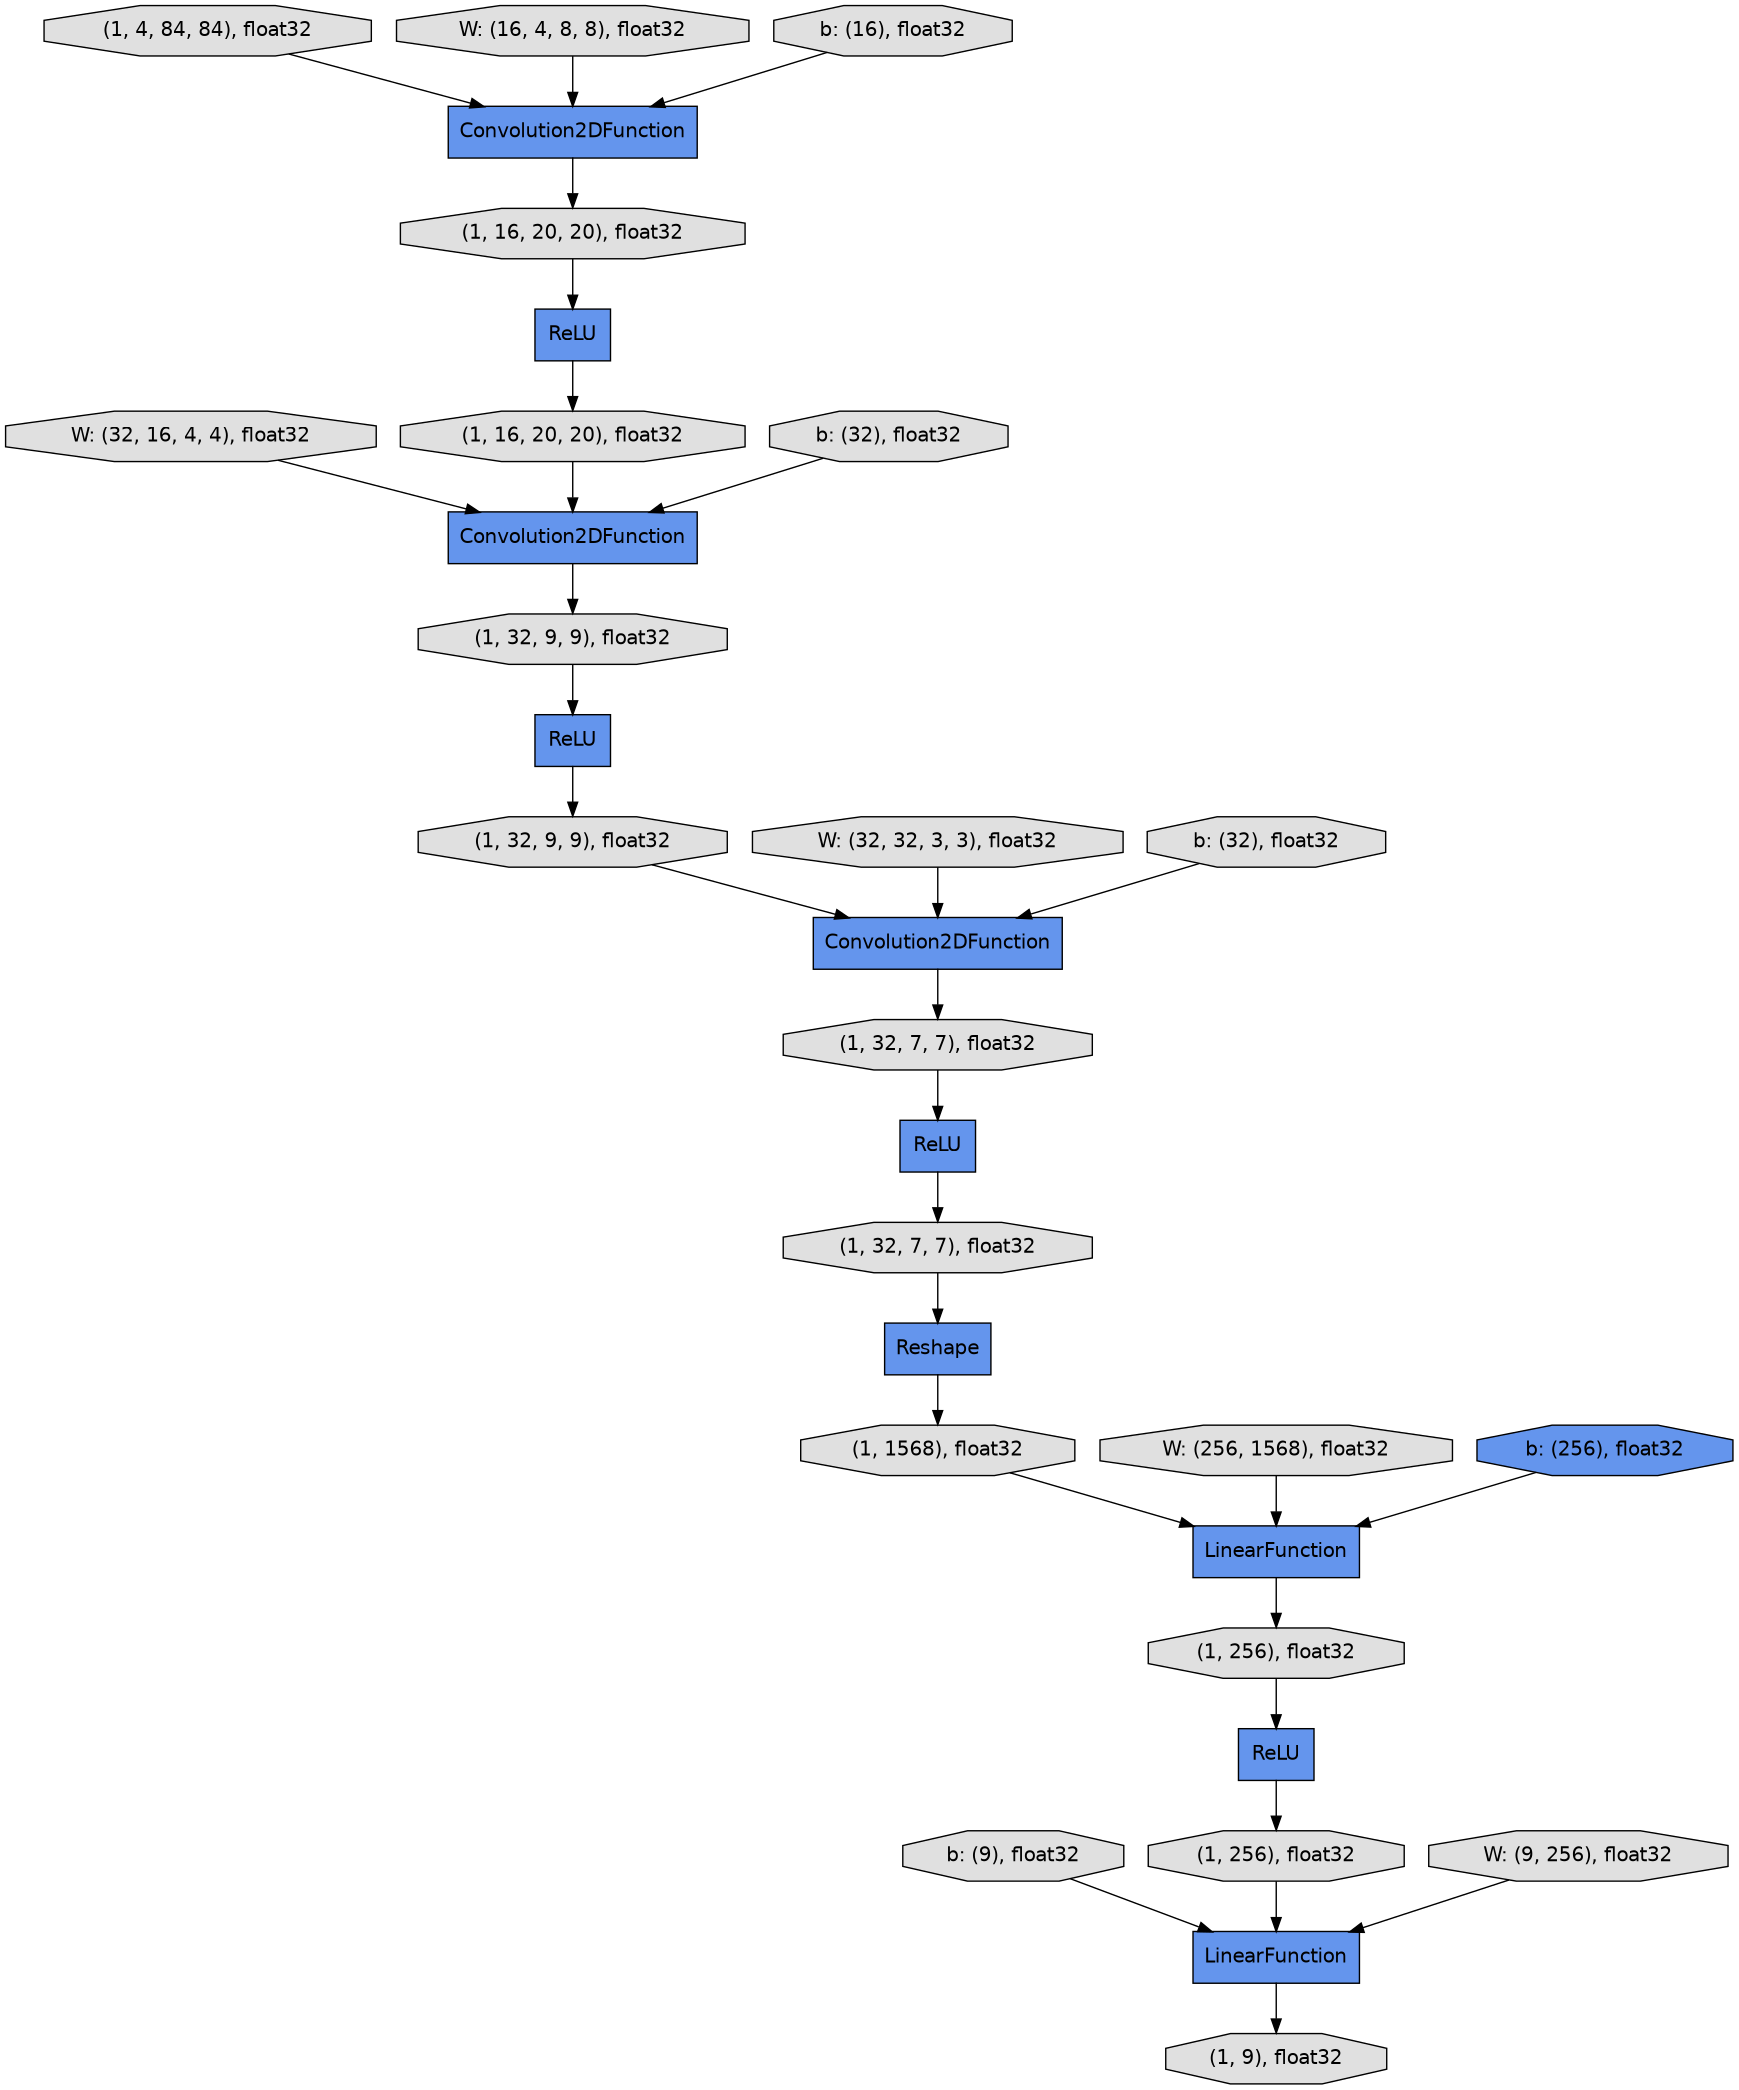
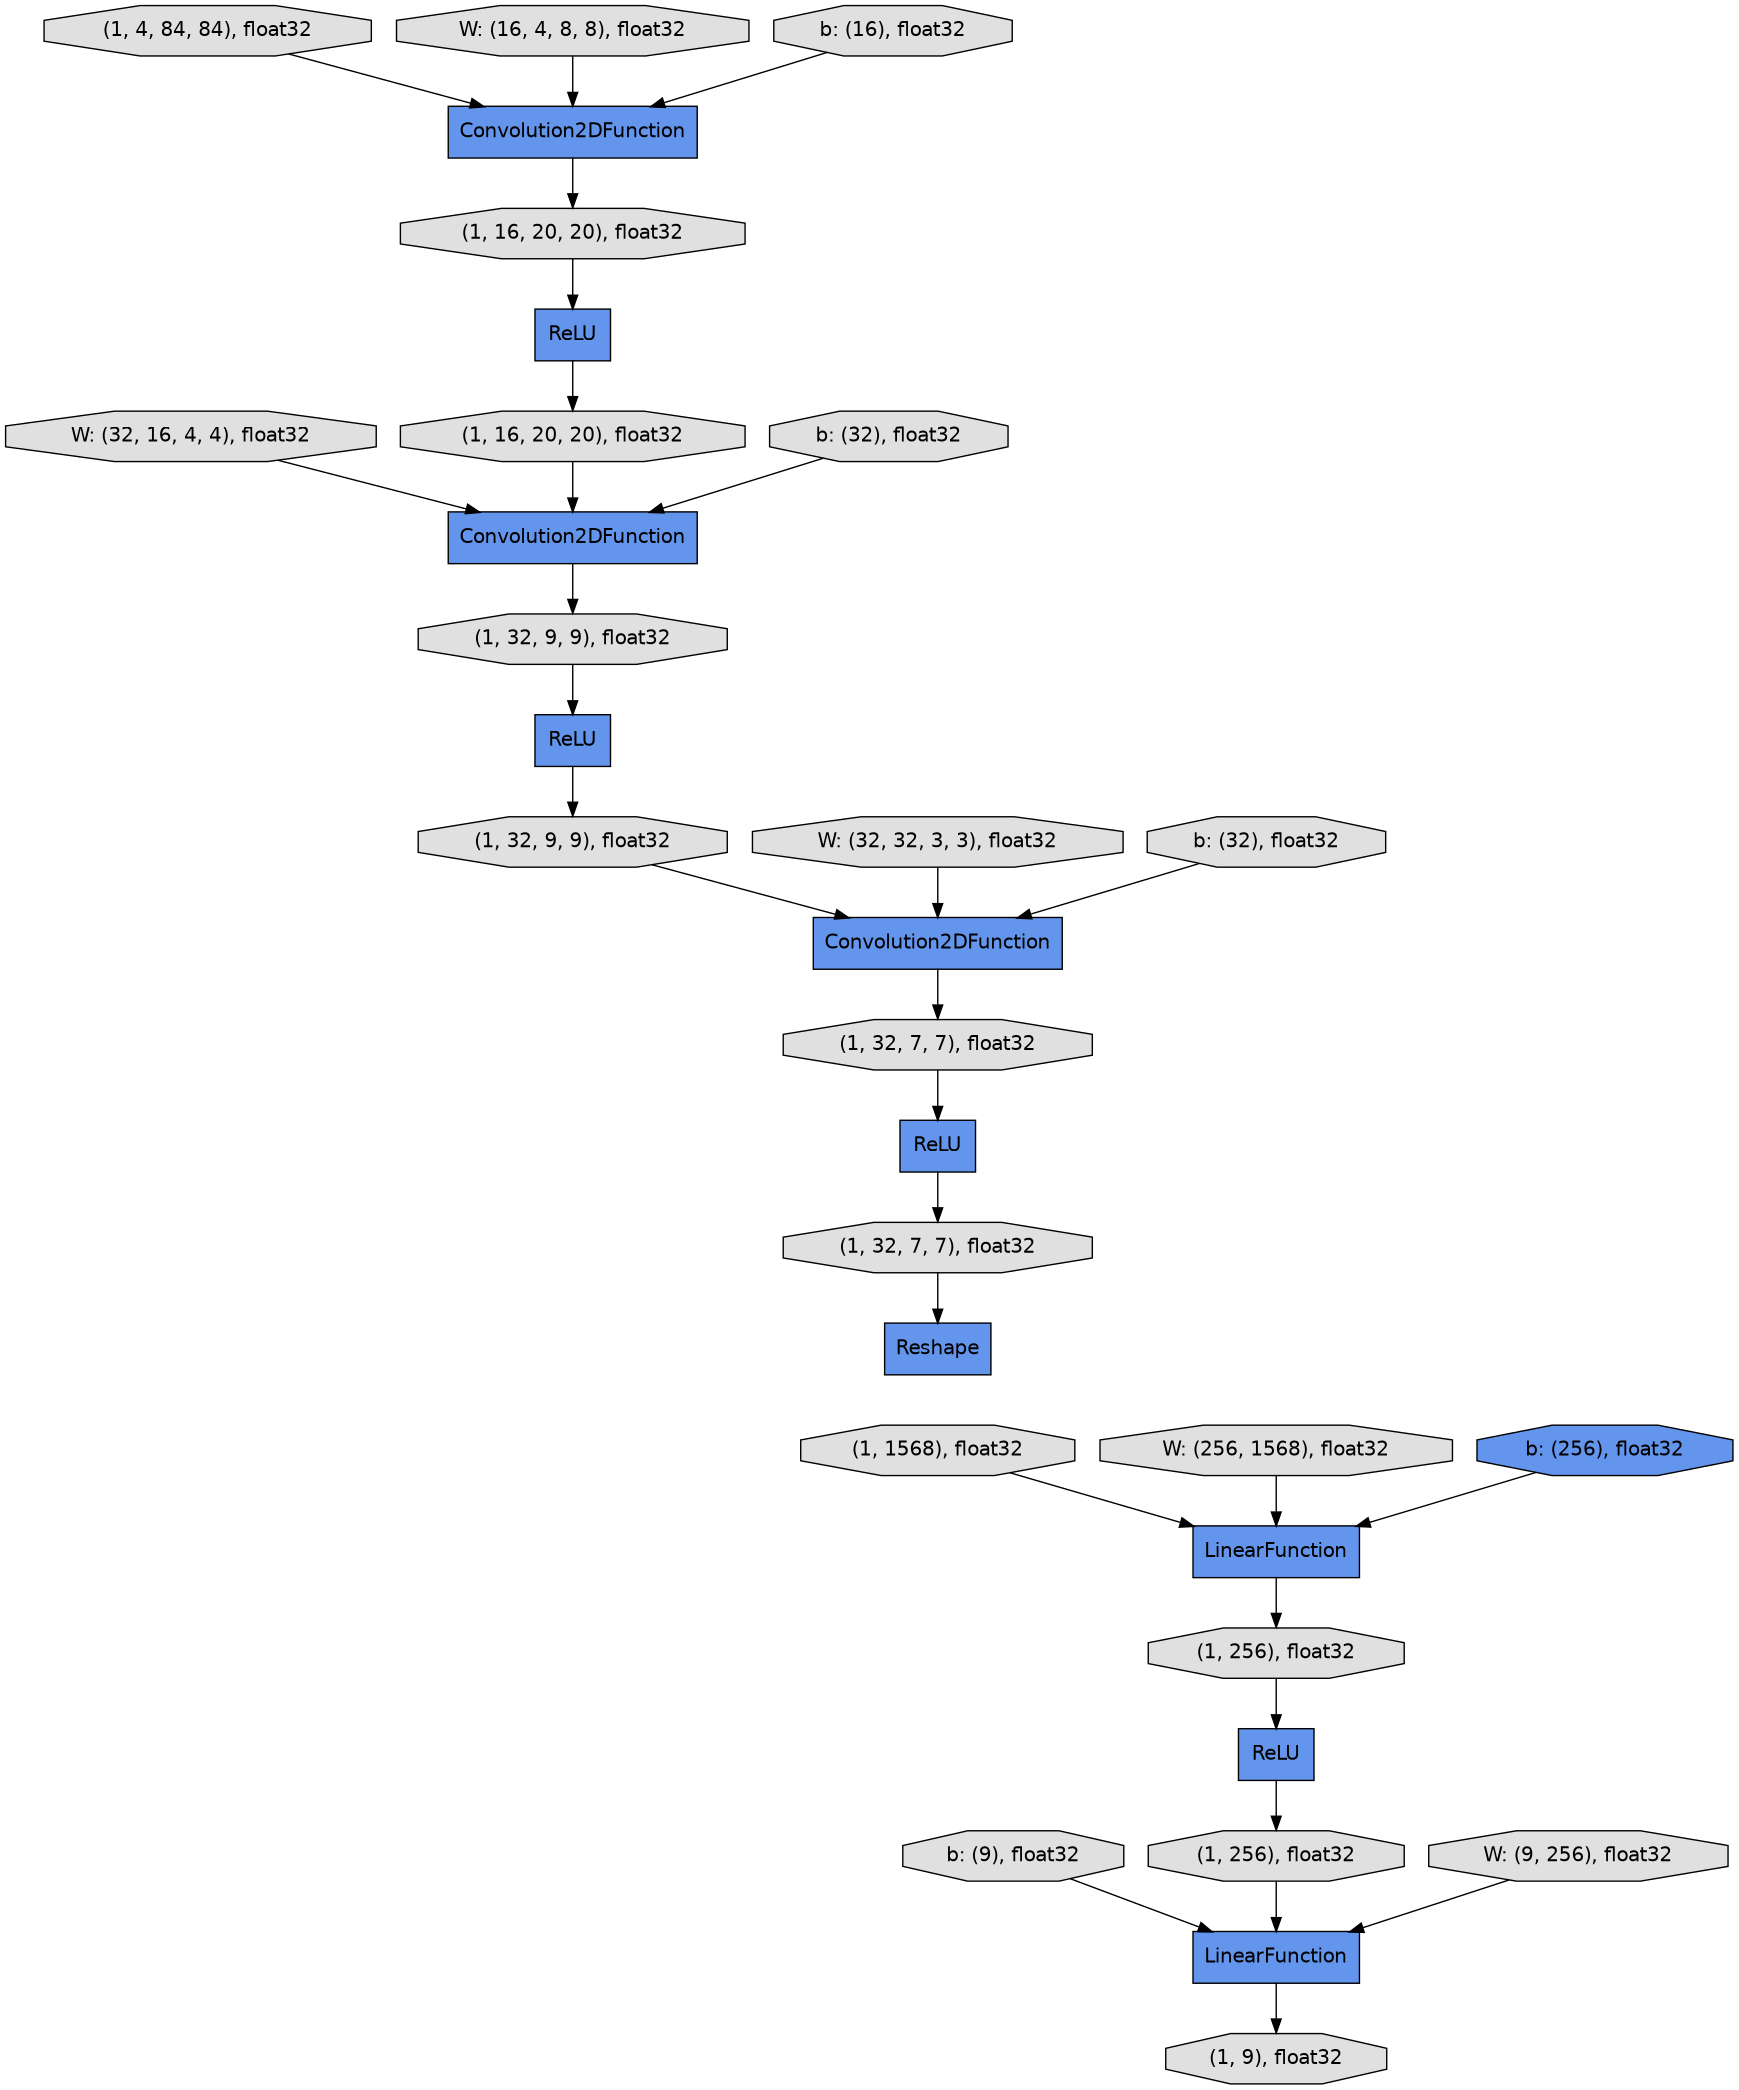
edge "Reshape" -> "(1, 1568), float32": removed
